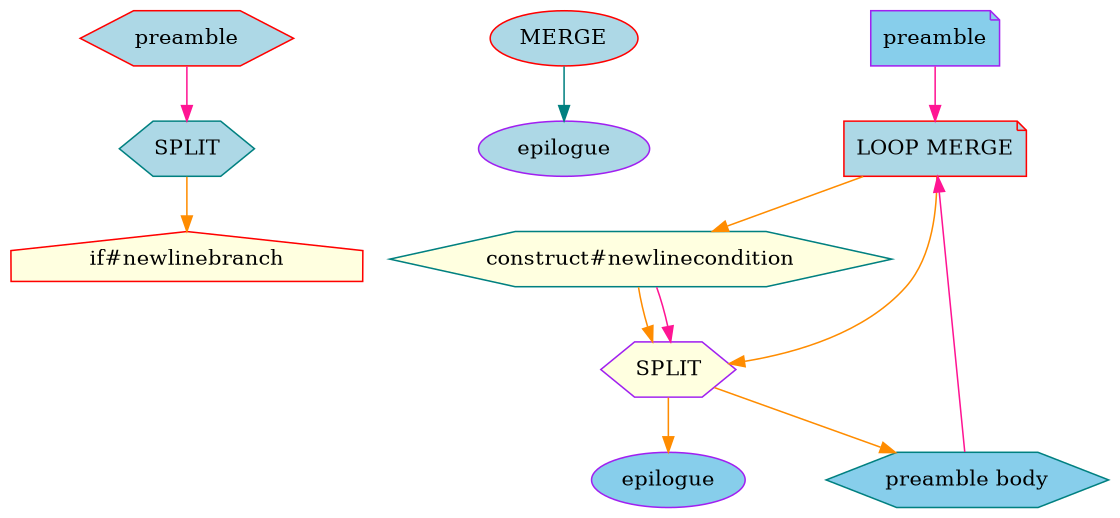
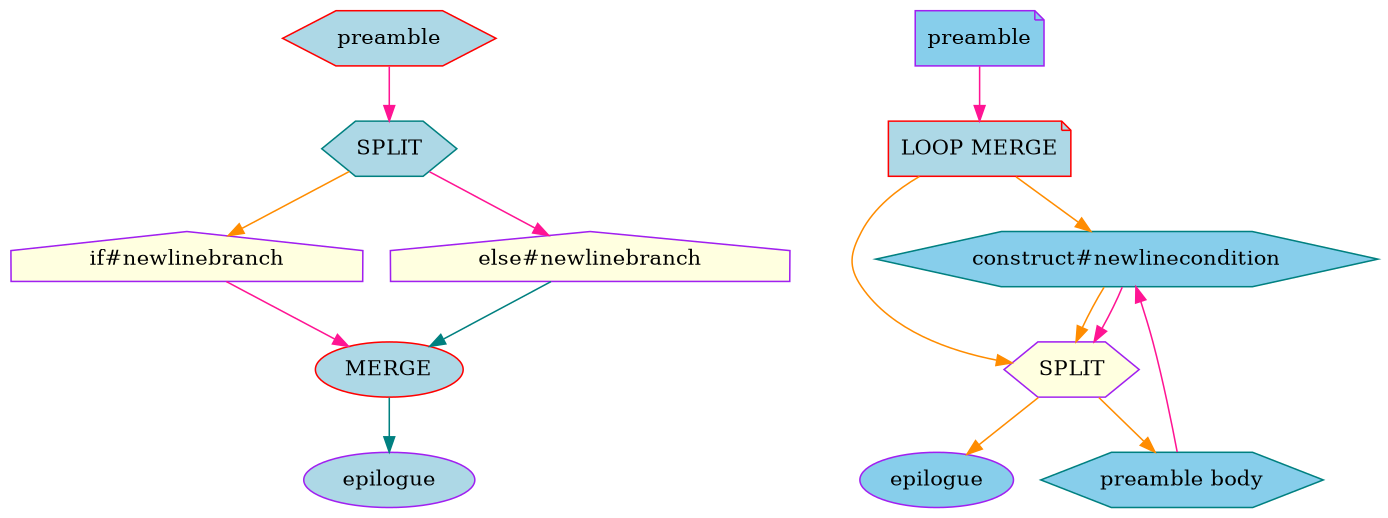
node "if#newlinebranch": color red -> purple
node "else#newlinebranch": added
node "construct#newlinecondition": fillcolor lightyellow -> skyblue
edge "if#newlinebranch" -> "MERGE": added
edge "preamble body" -> "LOOP MERGE": now "preamble body" -> "construct#newlinecondition"
